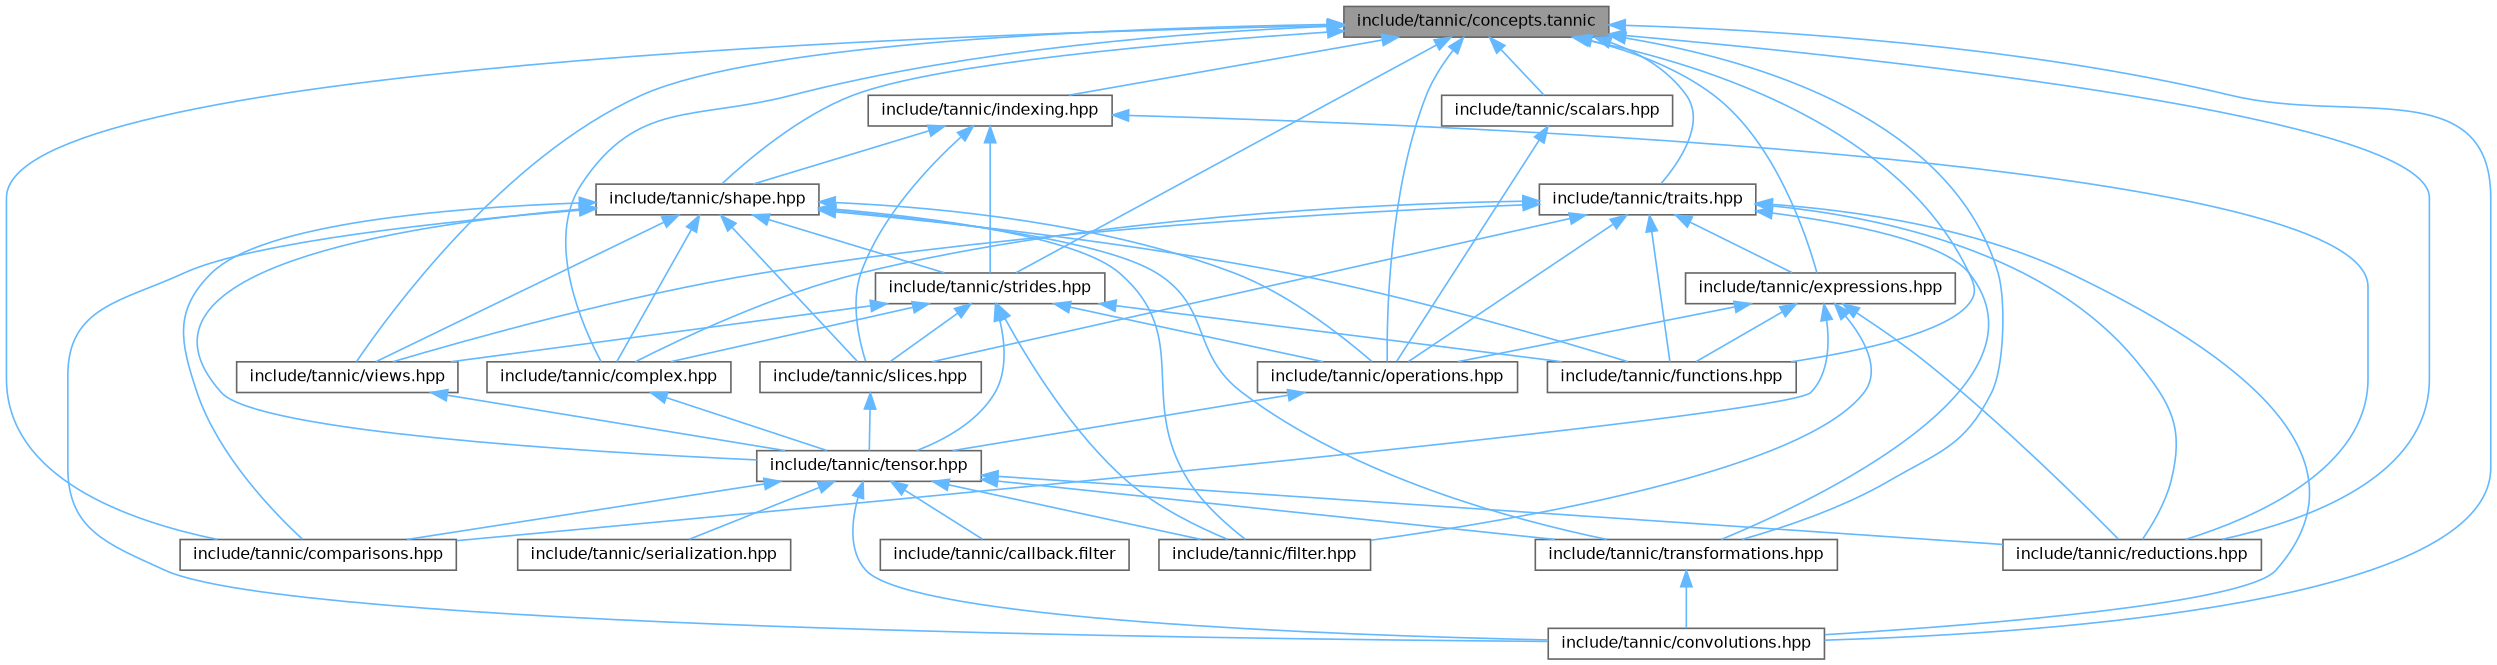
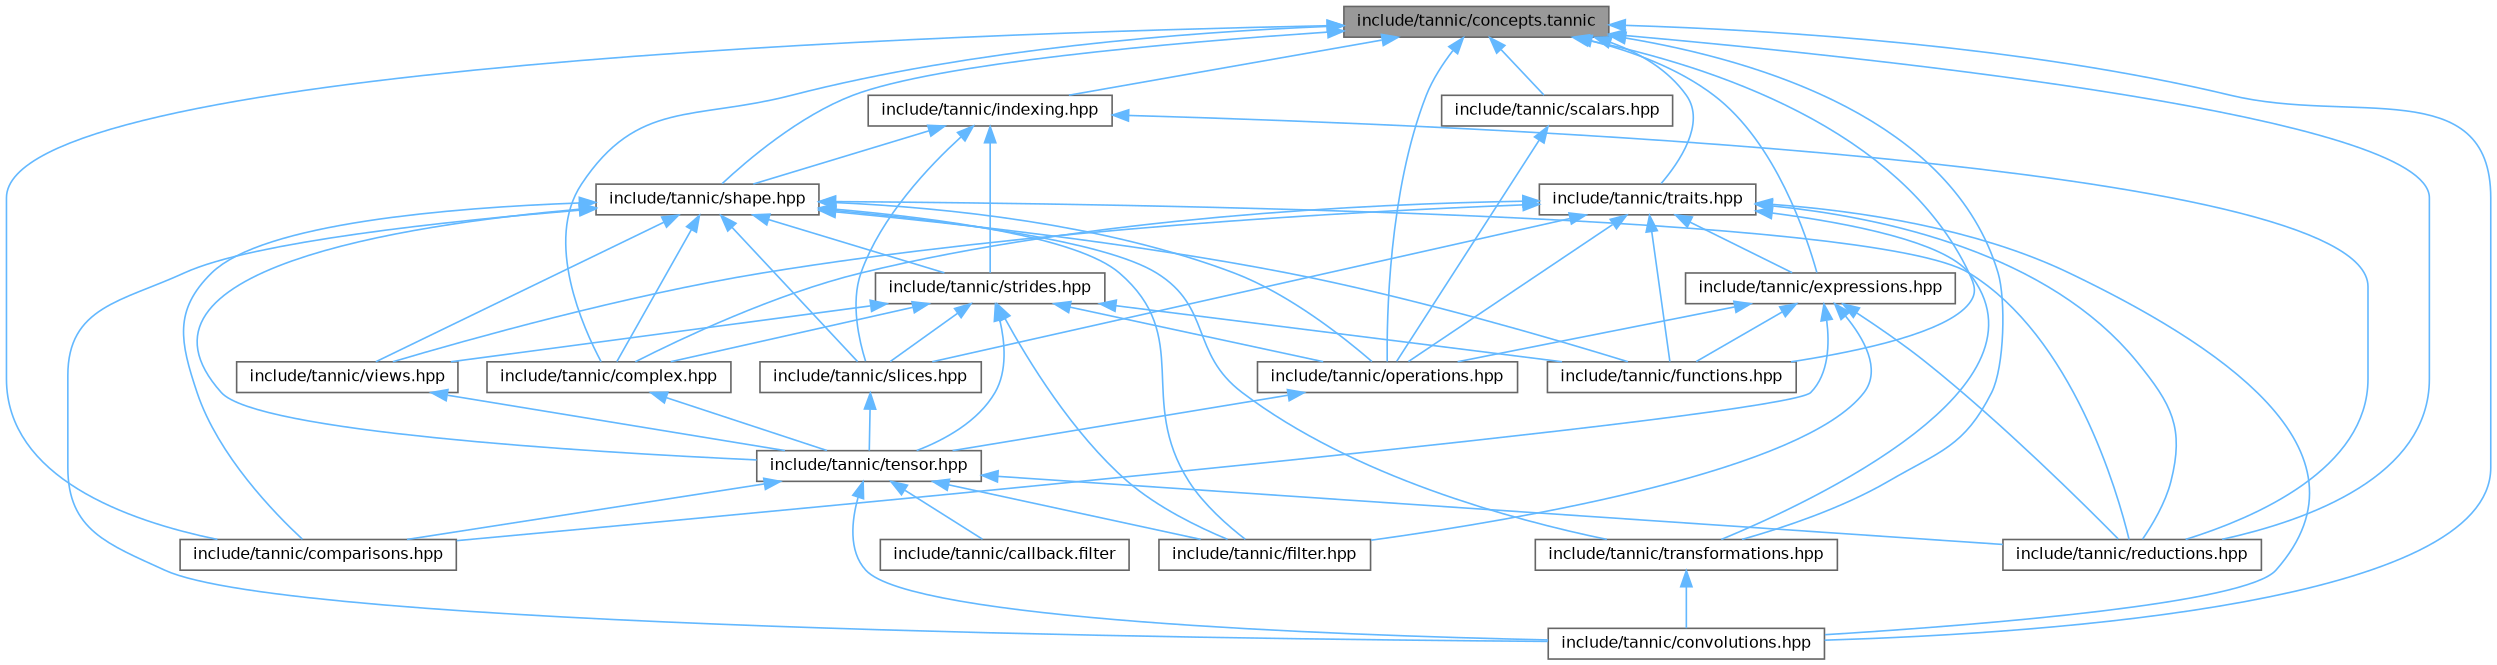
edge "include/tannic/views.hpp" -> "include/tannic/concepts.tannic": removed
edge "include/tannic/strides.hpp" -> "include/tannic/concepts.tannic": removed
edge "include/tannic/reductions.hpp" -> "include/tannic/shape.hpp": added
edge "include/tannic/transformations.hpp" -> "include/tannic/tensor.hpp": removed
node "include/tannic/serialization.hpp": removed
